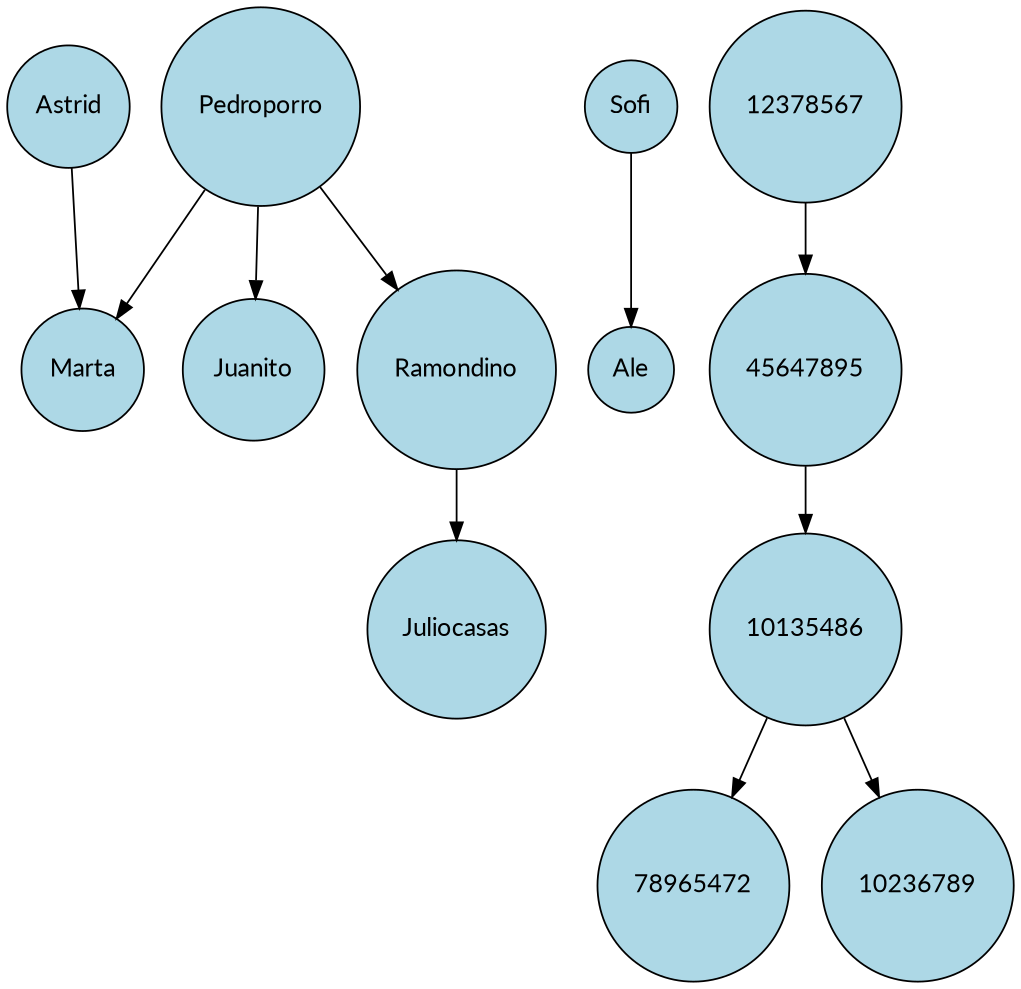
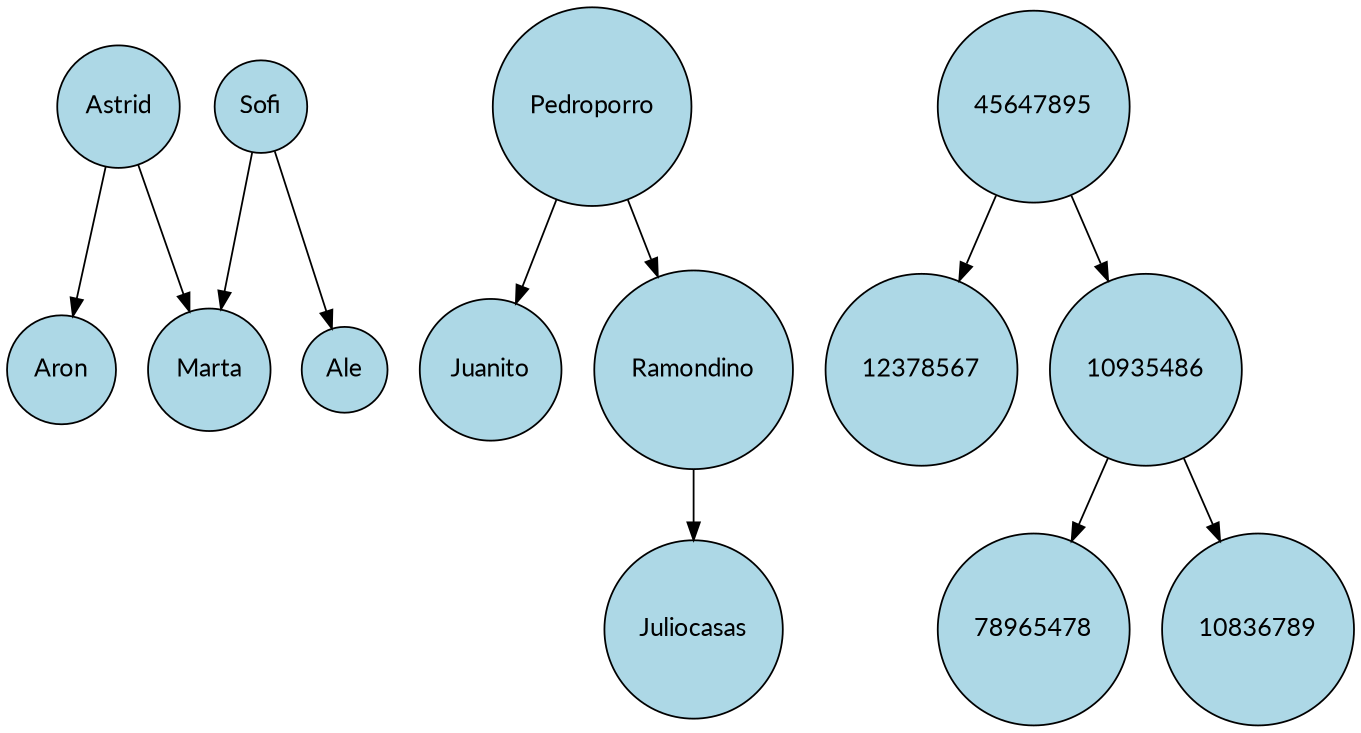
edge "12378567" -> "45647895": reversed
edge "Pedroporro" -> "Marta": now "Sofi" -> "Marta"
node "Aron": added
node "10135486": label "10135486" -> "10935486"
node "78965472": label "78965472" -> "78965478"
node "10236789": label "10236789" -> "10836789"
